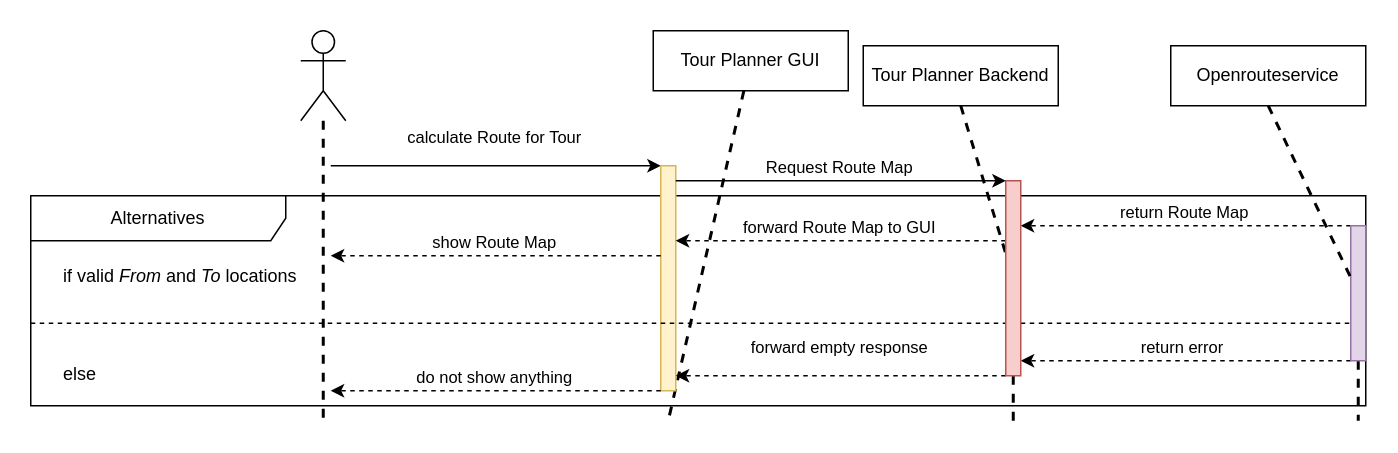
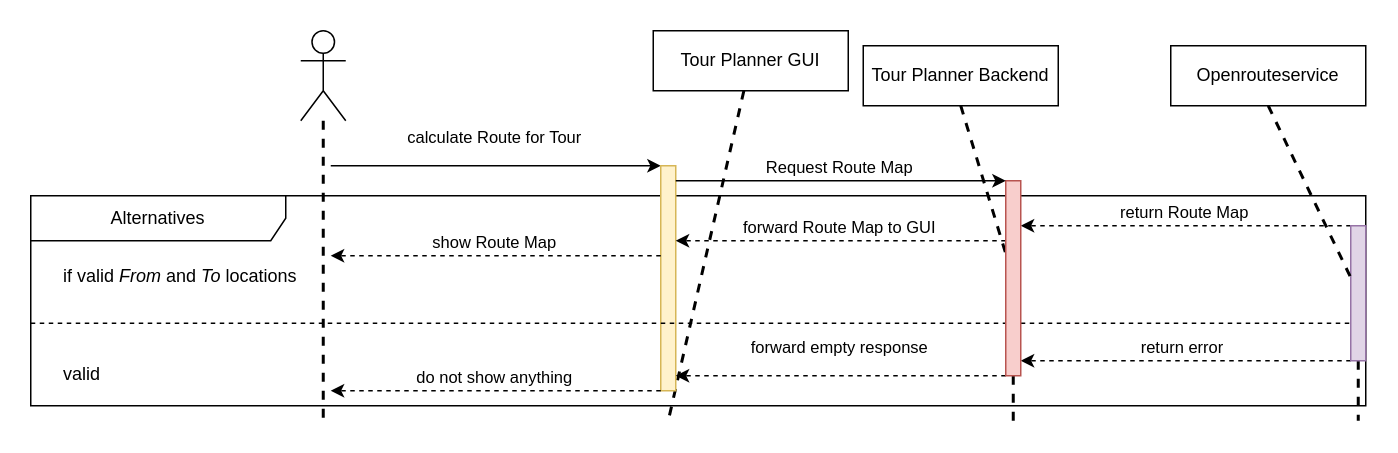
node "else": label "else" -> "valid"
